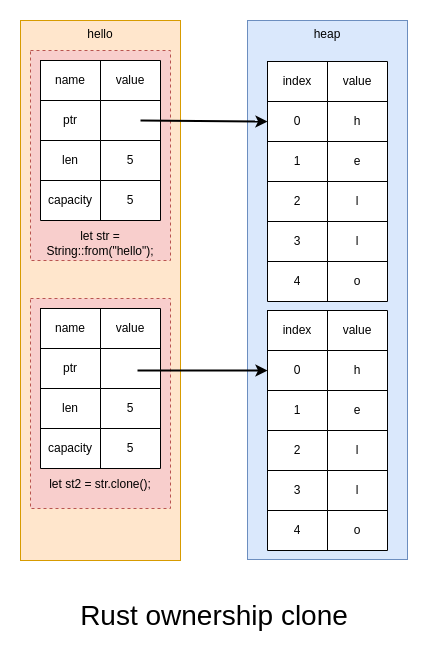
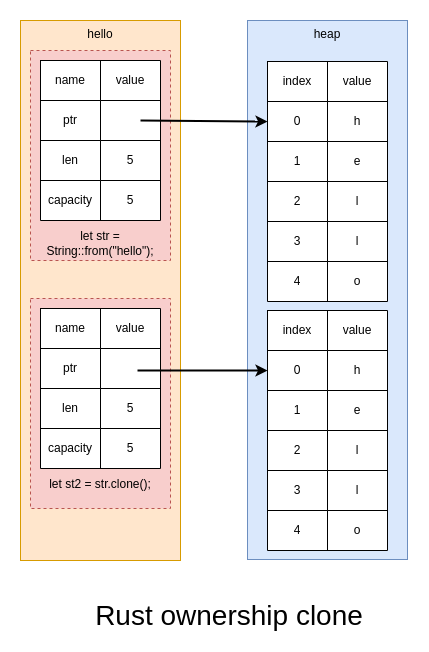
node "Rust ownership clone": moved (215, 616) -> (230, 616)
